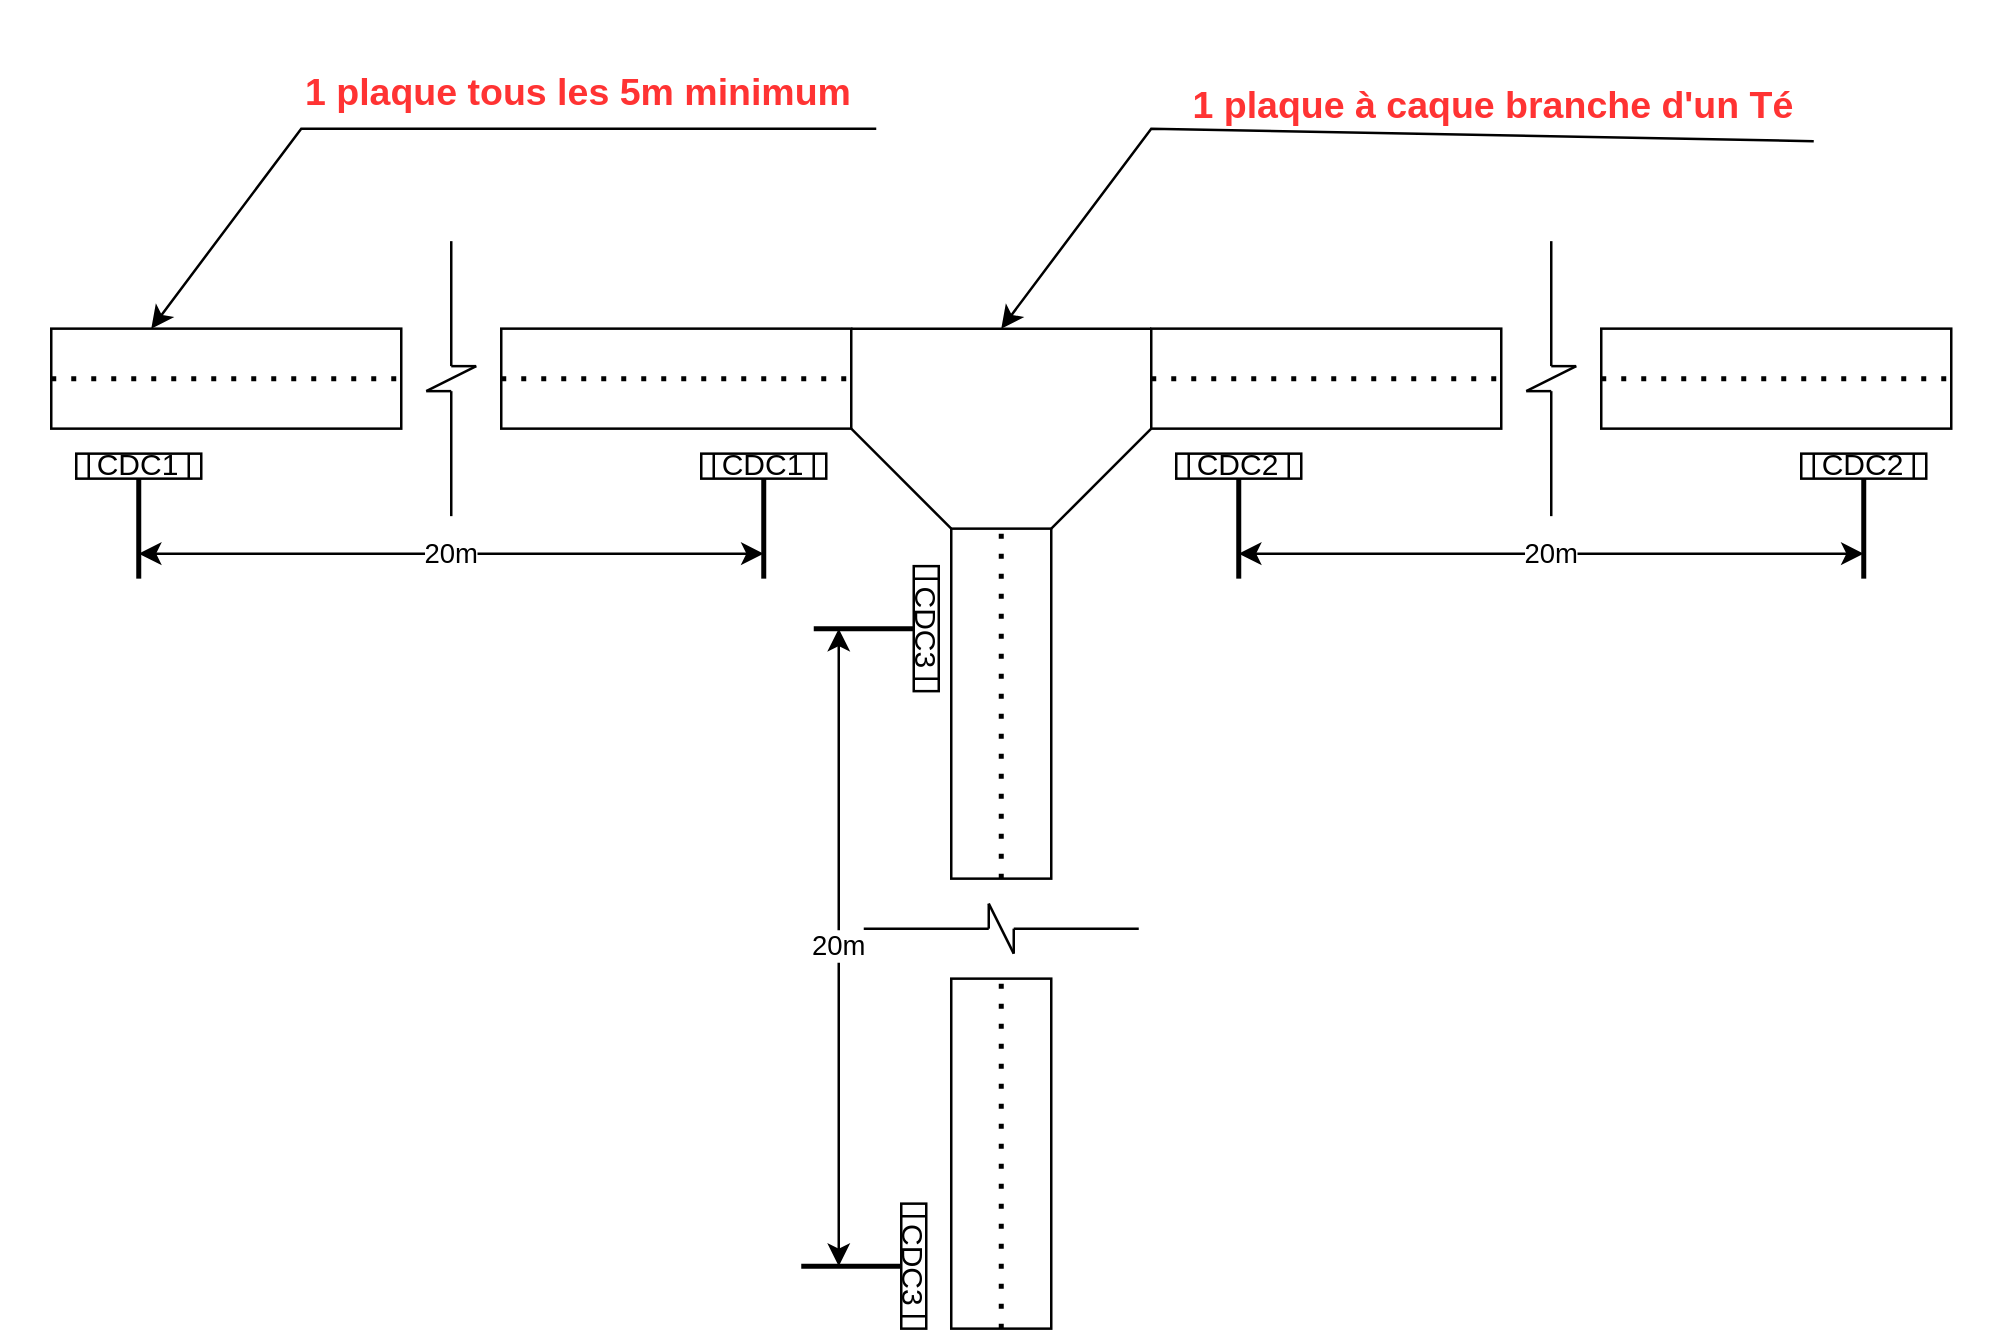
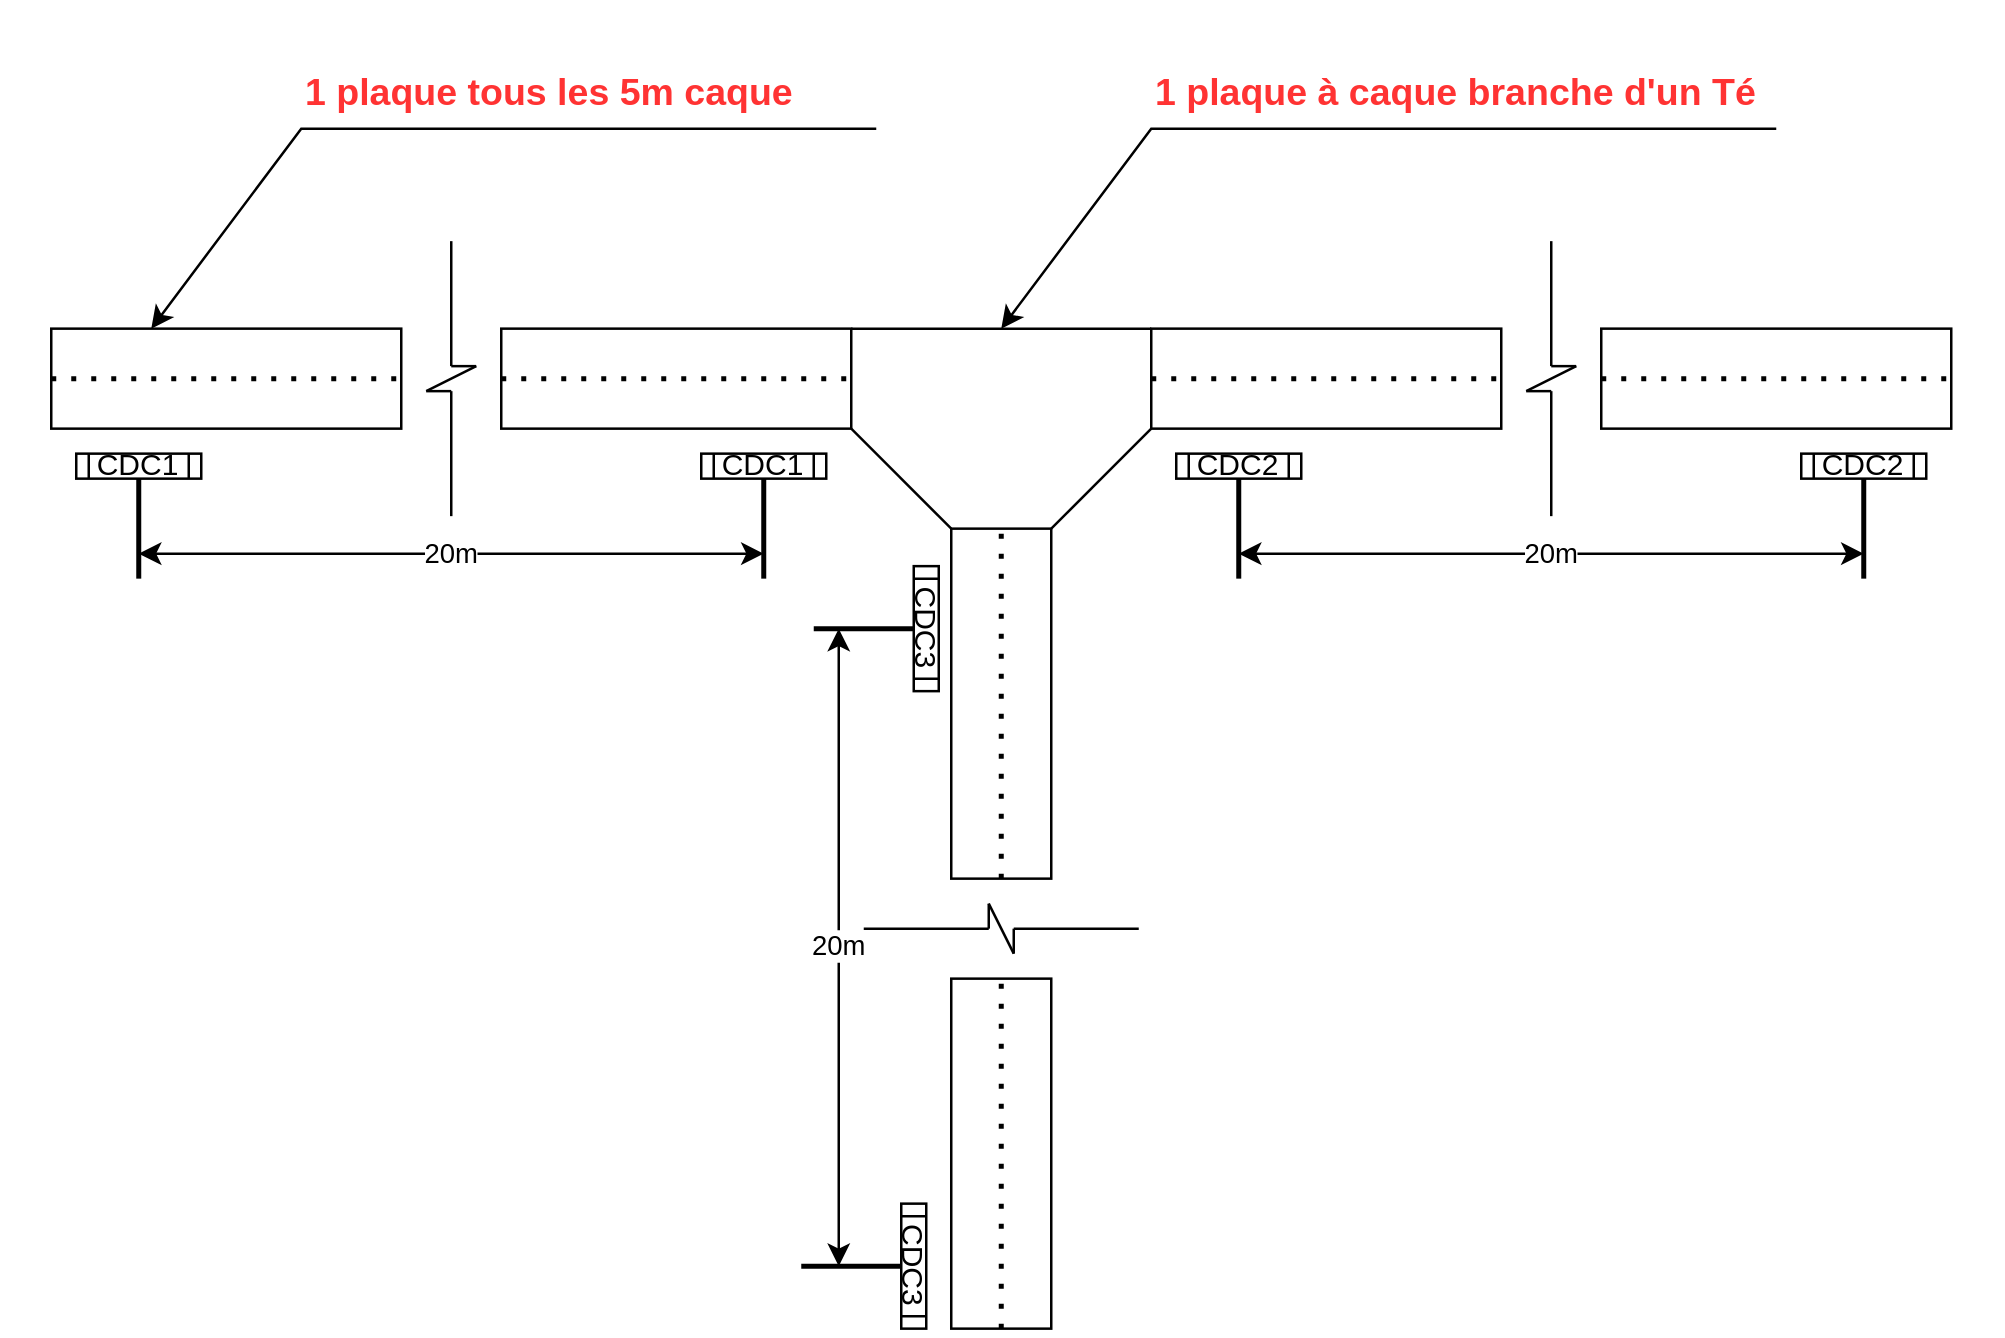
node "1 plaque tous les 5m minimum": label "1 plaque tous les 5m minimum" -> "1 plaque tous les 5m caque"
node "1 plaque à caque branche d'un Té": moved (1501, 103) -> (1464, 91)
